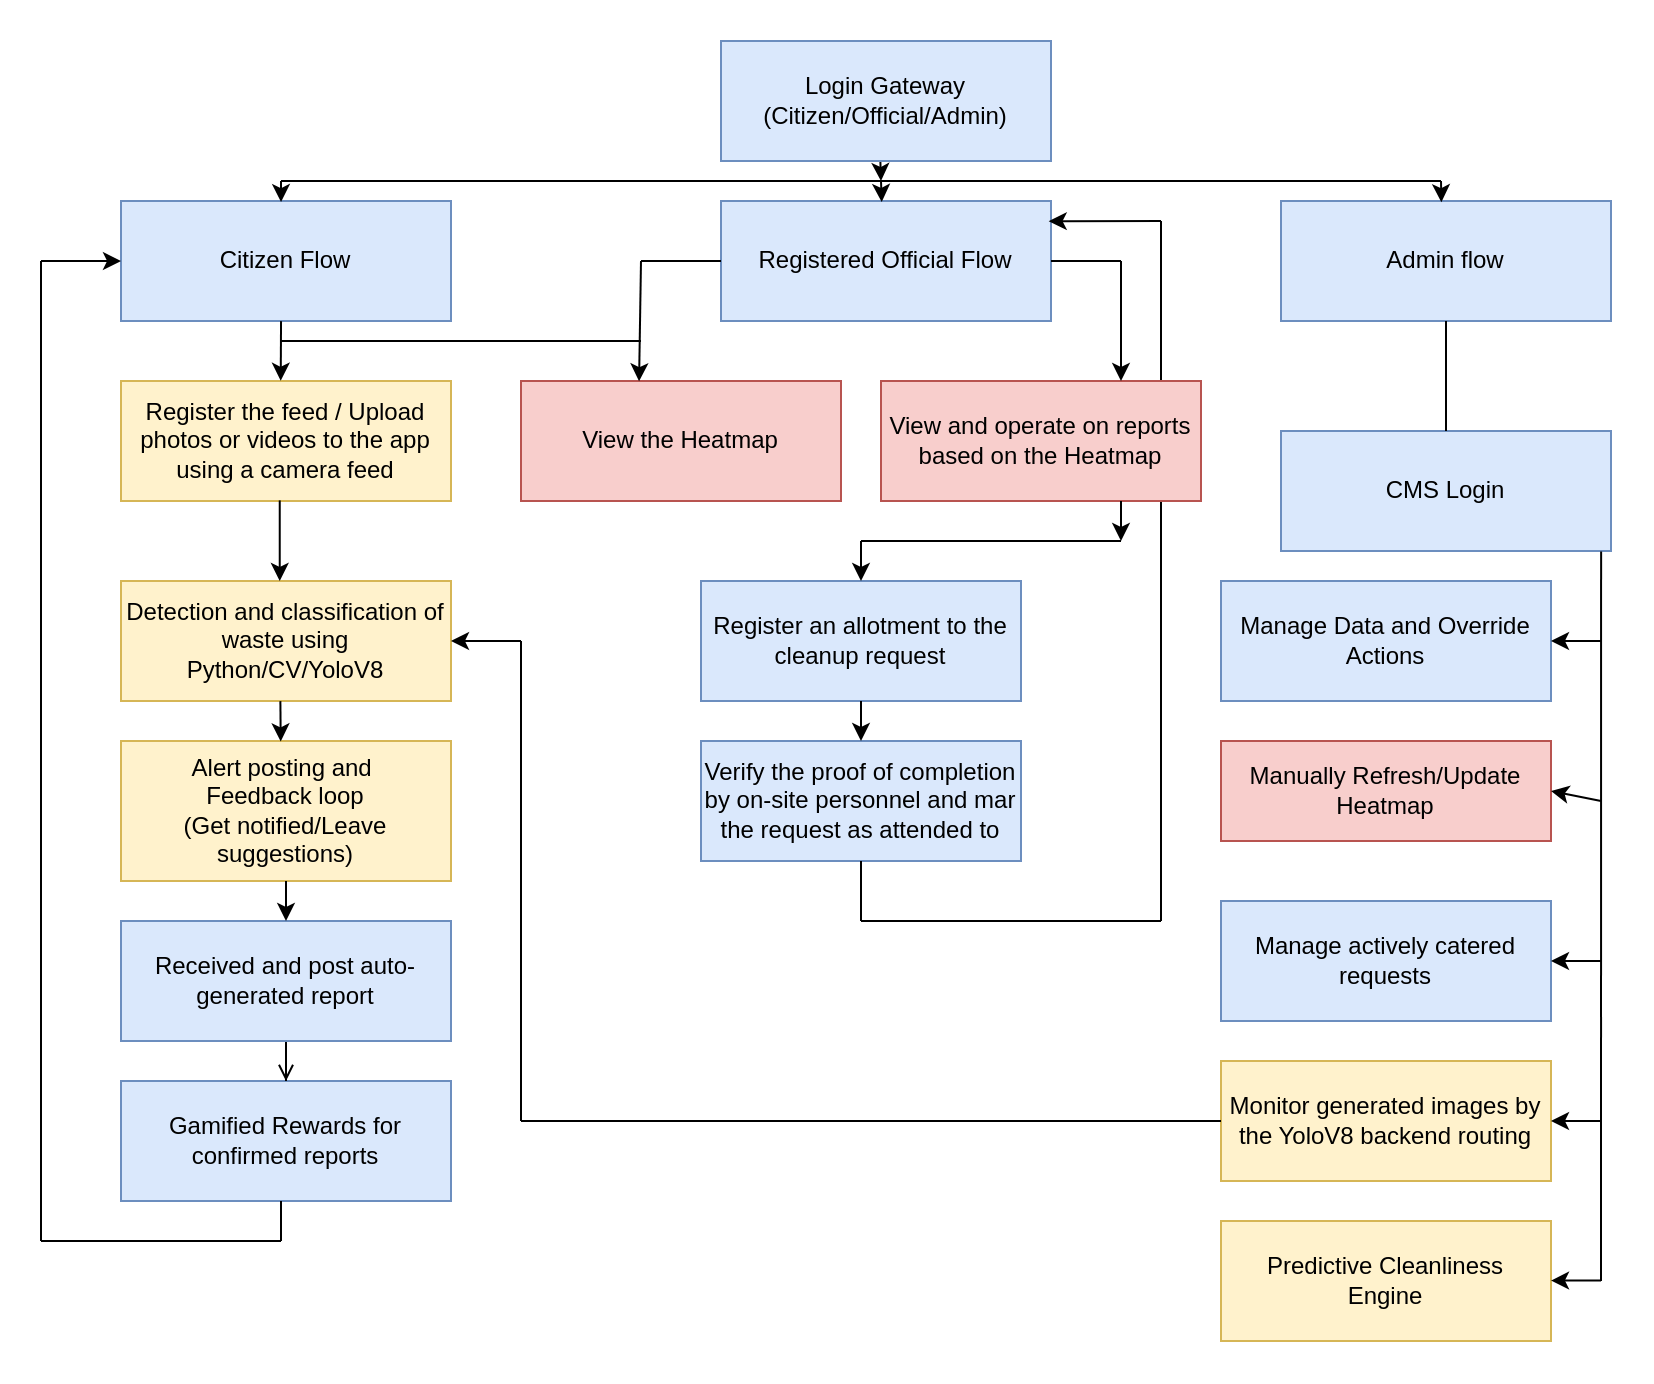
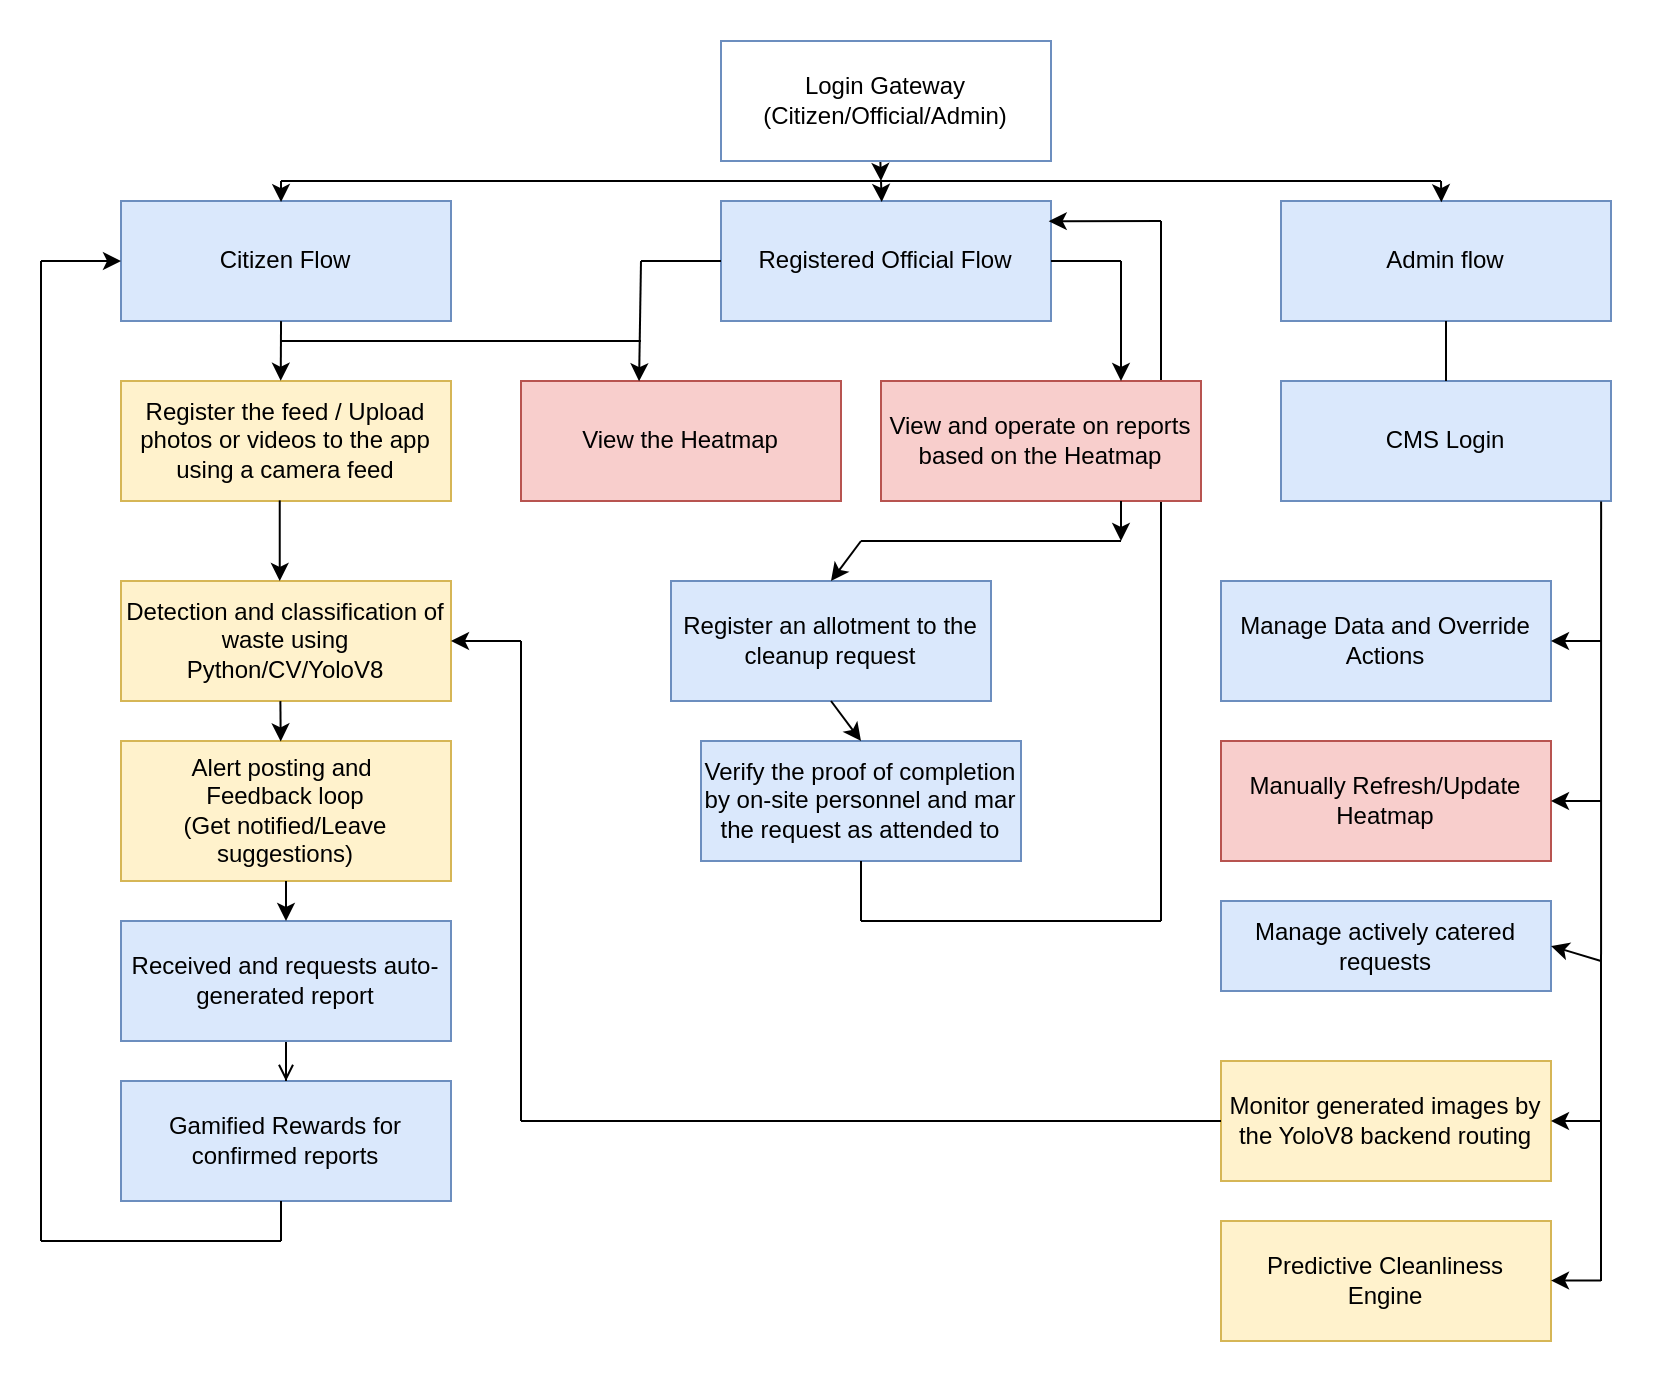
node "Login Gateway (Citizen/Official/Admin)": fillcolor #dae8fc -> #ffffff
node "CMS Login": moved (1446, 491) -> (1446, 441)
node "Register an allotment to the cleanup request": moved (861, 641) -> (831, 641)
node "Manually Refresh/Update Heatmap": size 330x100 -> 330x120
node "Manage actively catered requests": size 330x120 -> 330x90
node "Received and post auto-generated report": label "Received and post auto-generated report" -> "Received and requests auto-generated report"
